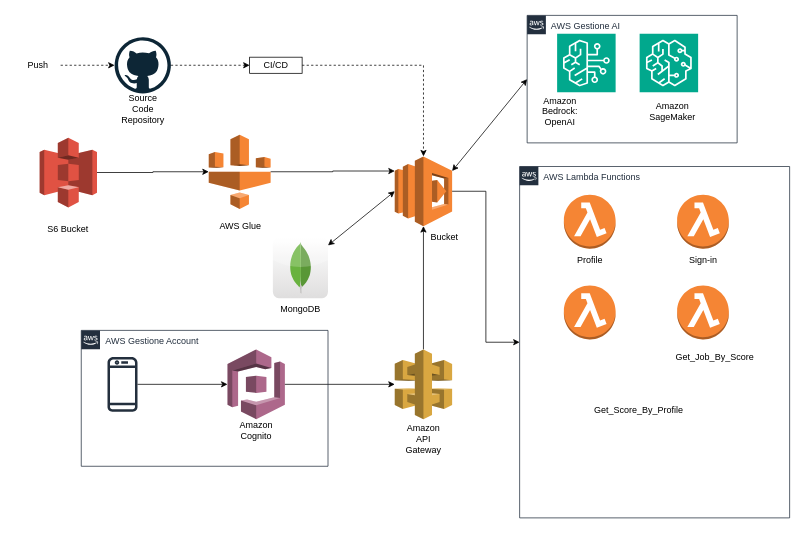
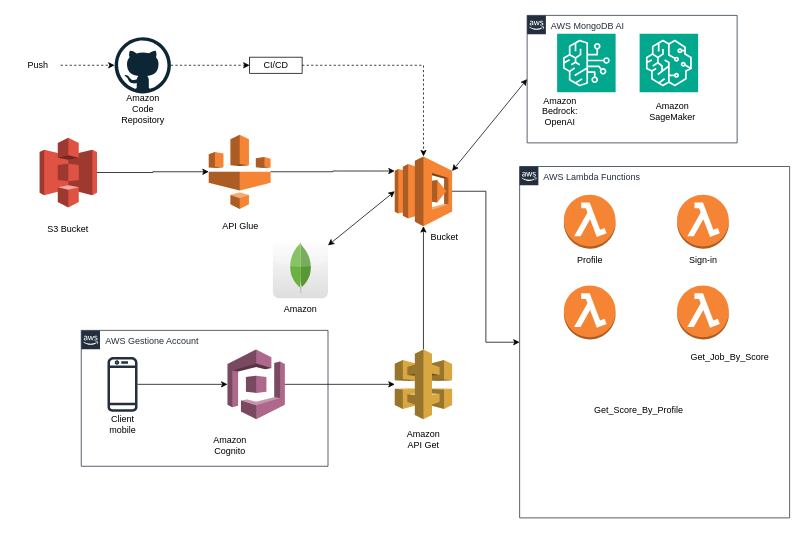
node "AWS Gestione AI": label "AWS Gestione AI" -> "AWS MongoDB AI"
node "Source Code Repository": label "Source Code Repository" -> "Amazon Code Repository"
node "AWS Glue": label "AWS Glue" -> "API Glue"
node "S6 Bucket": label "S6 Bucket" -> "S3 Bucket"
node "MongoDB": label "MongoDB" -> "Amazon"
node "Get_Job_By_Score": moved (715, 357) -> (730, 357)
node "Client mobile": added
node "Amazon Cognito": moved (256, 430) -> (230, 445)
node "Amazon API Gateway": label "Amazon API Gateway" -> "Amazon API Get"
